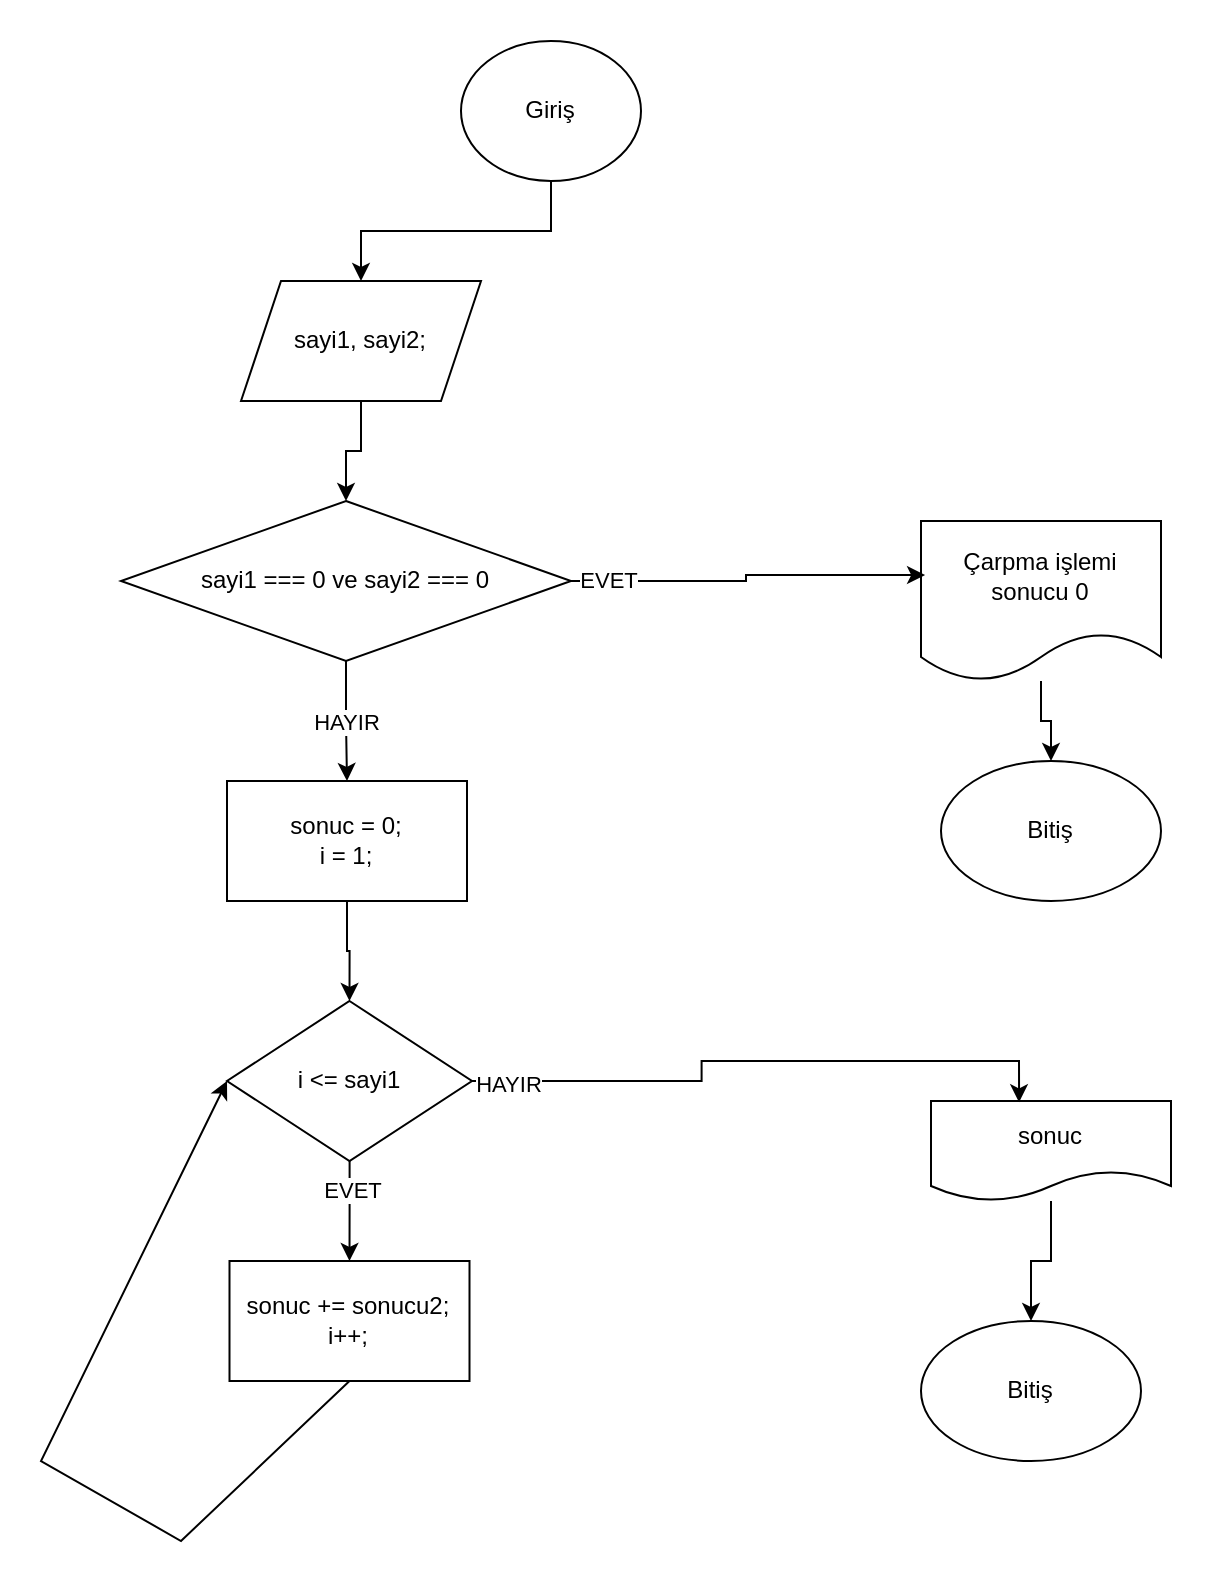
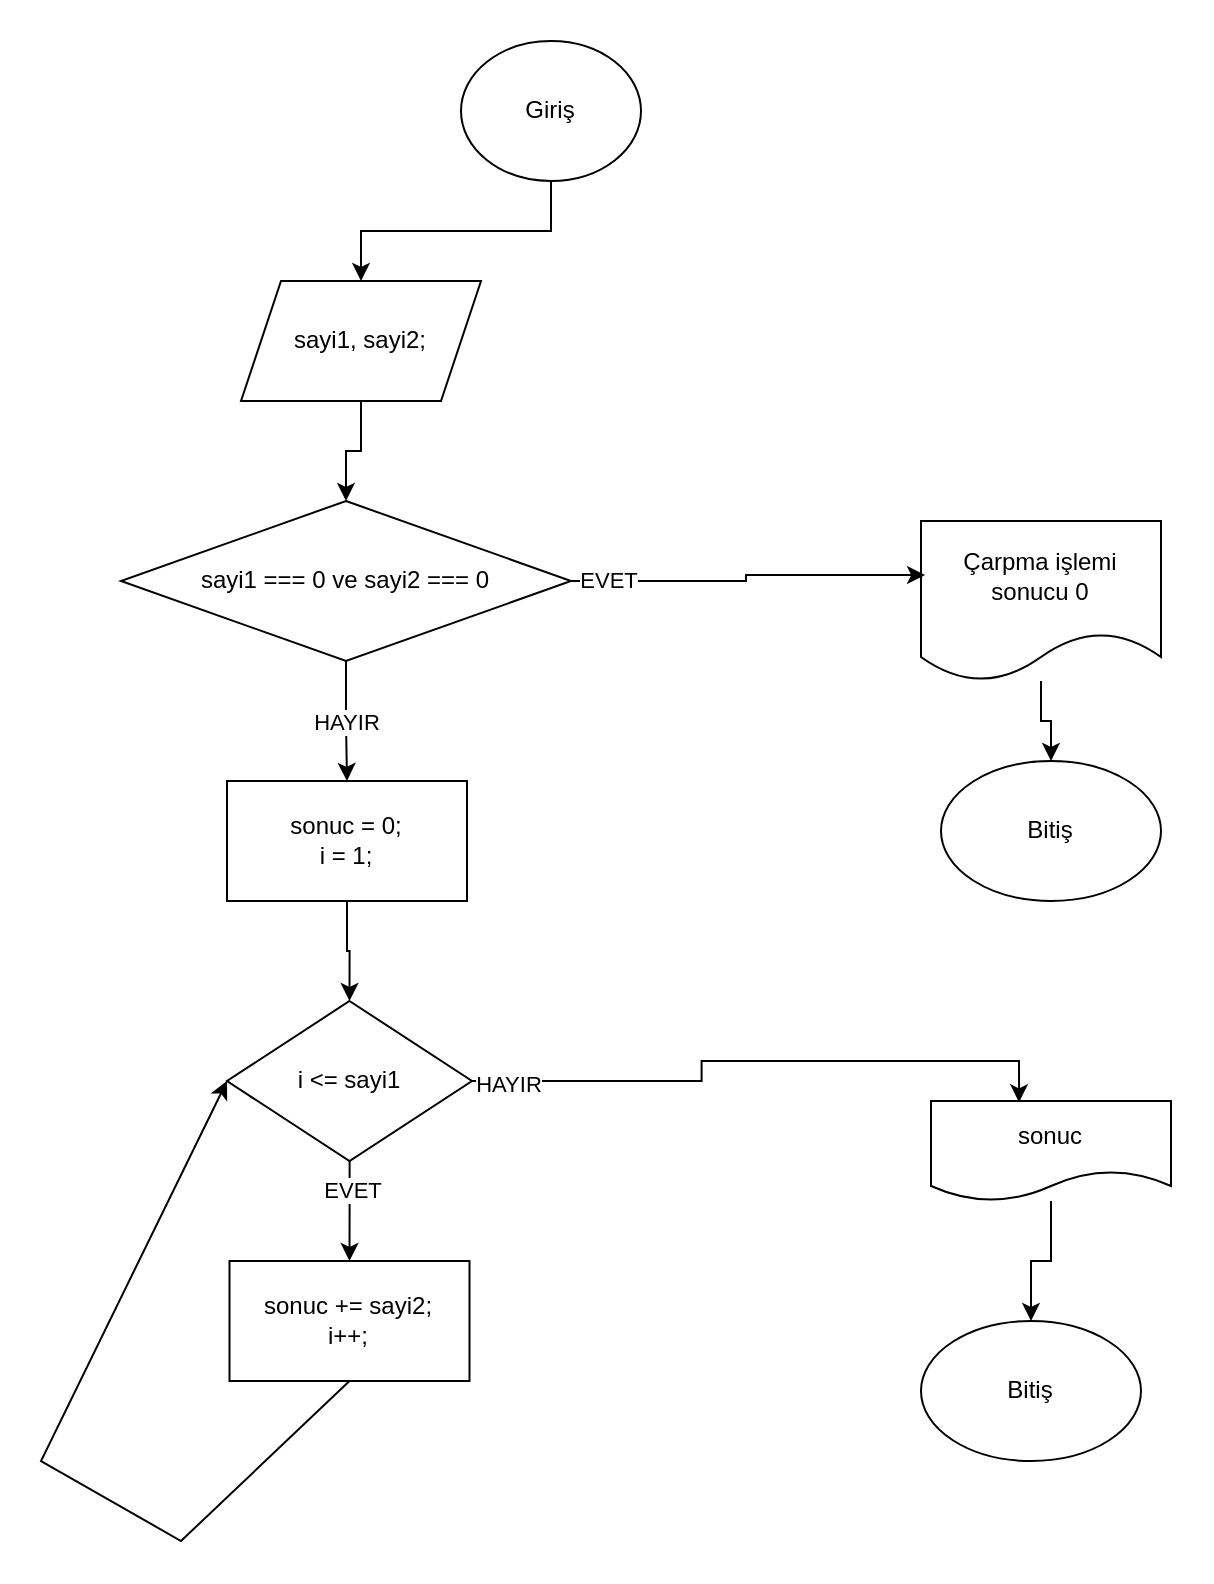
node "sonuc += sonucu2; i++;": label "sonuc += sonucu2; i++;" -> "sonuc += sayi2; i++;"
